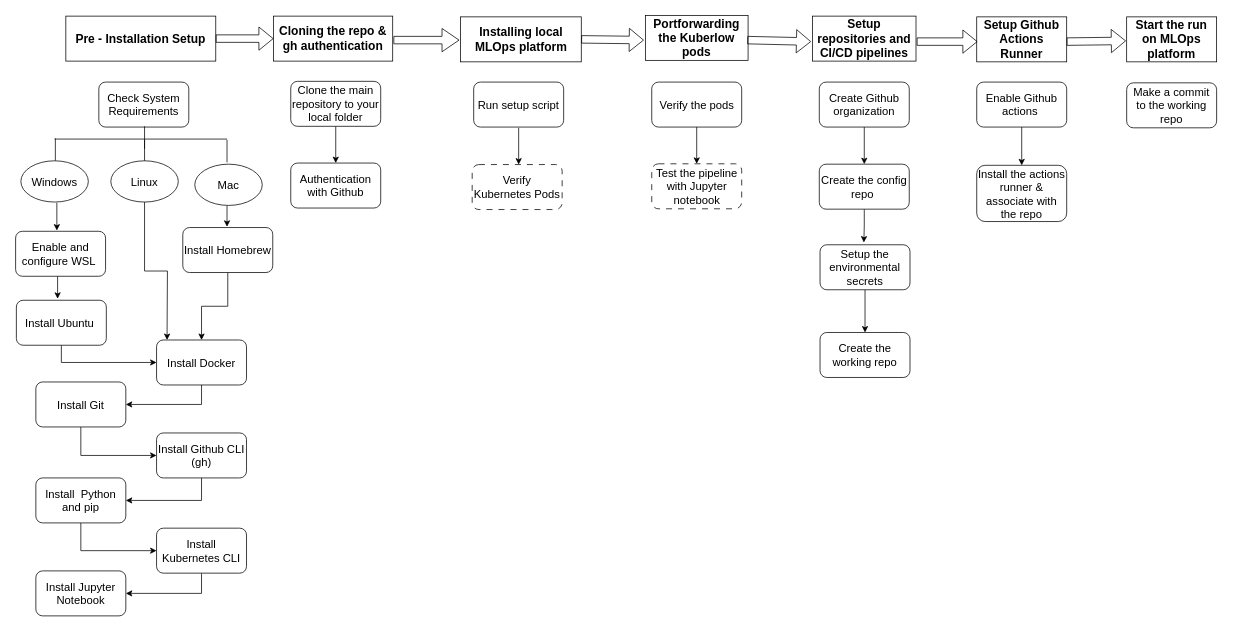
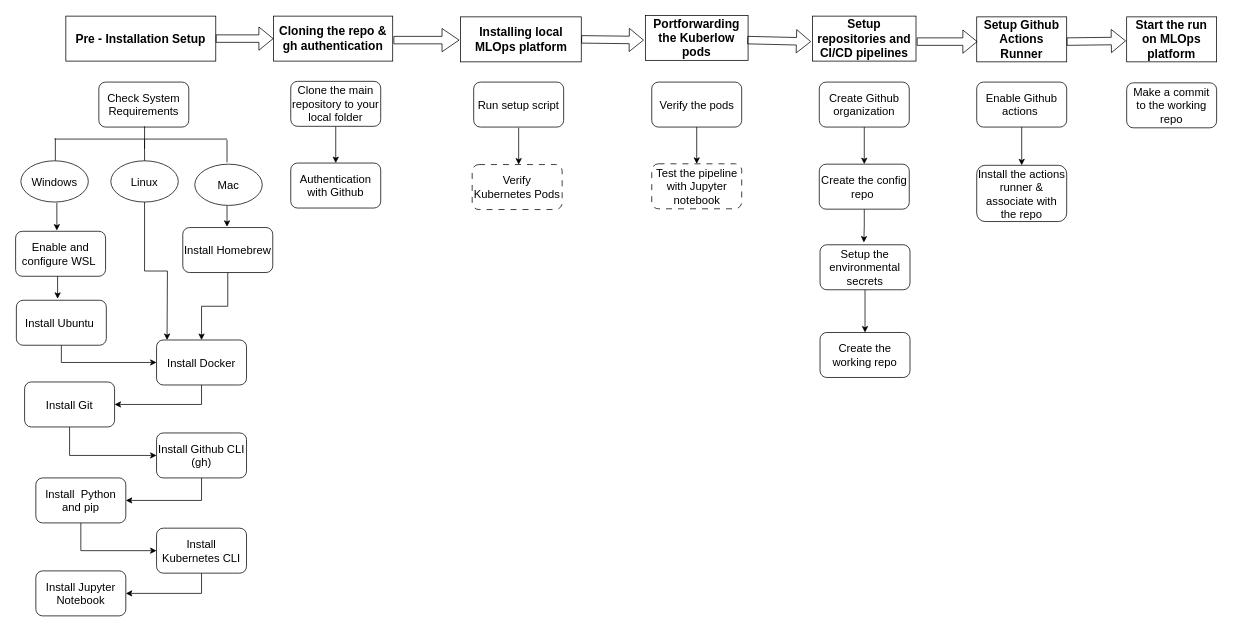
node "Install Git": moved (81, 405) -> (69, 405)
